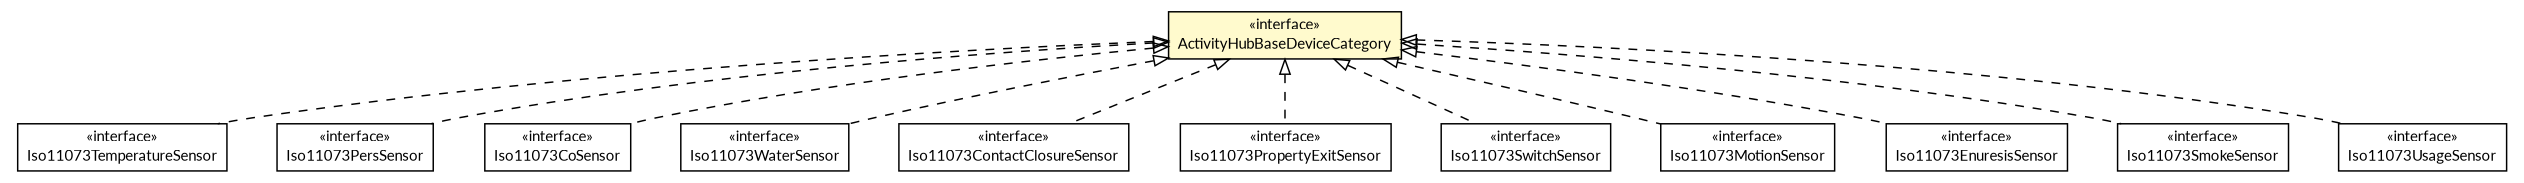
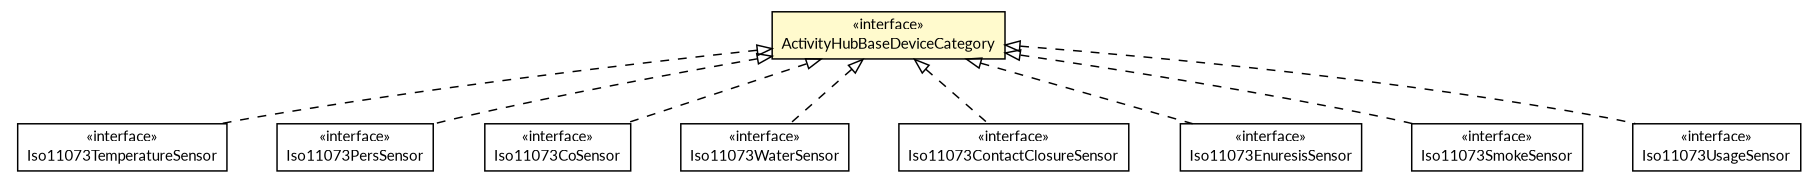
node "Iso11073PropertyExitSensor": removed
node "Iso11073SwitchSensor": removed
node "Iso11073MotionSensor": removed
